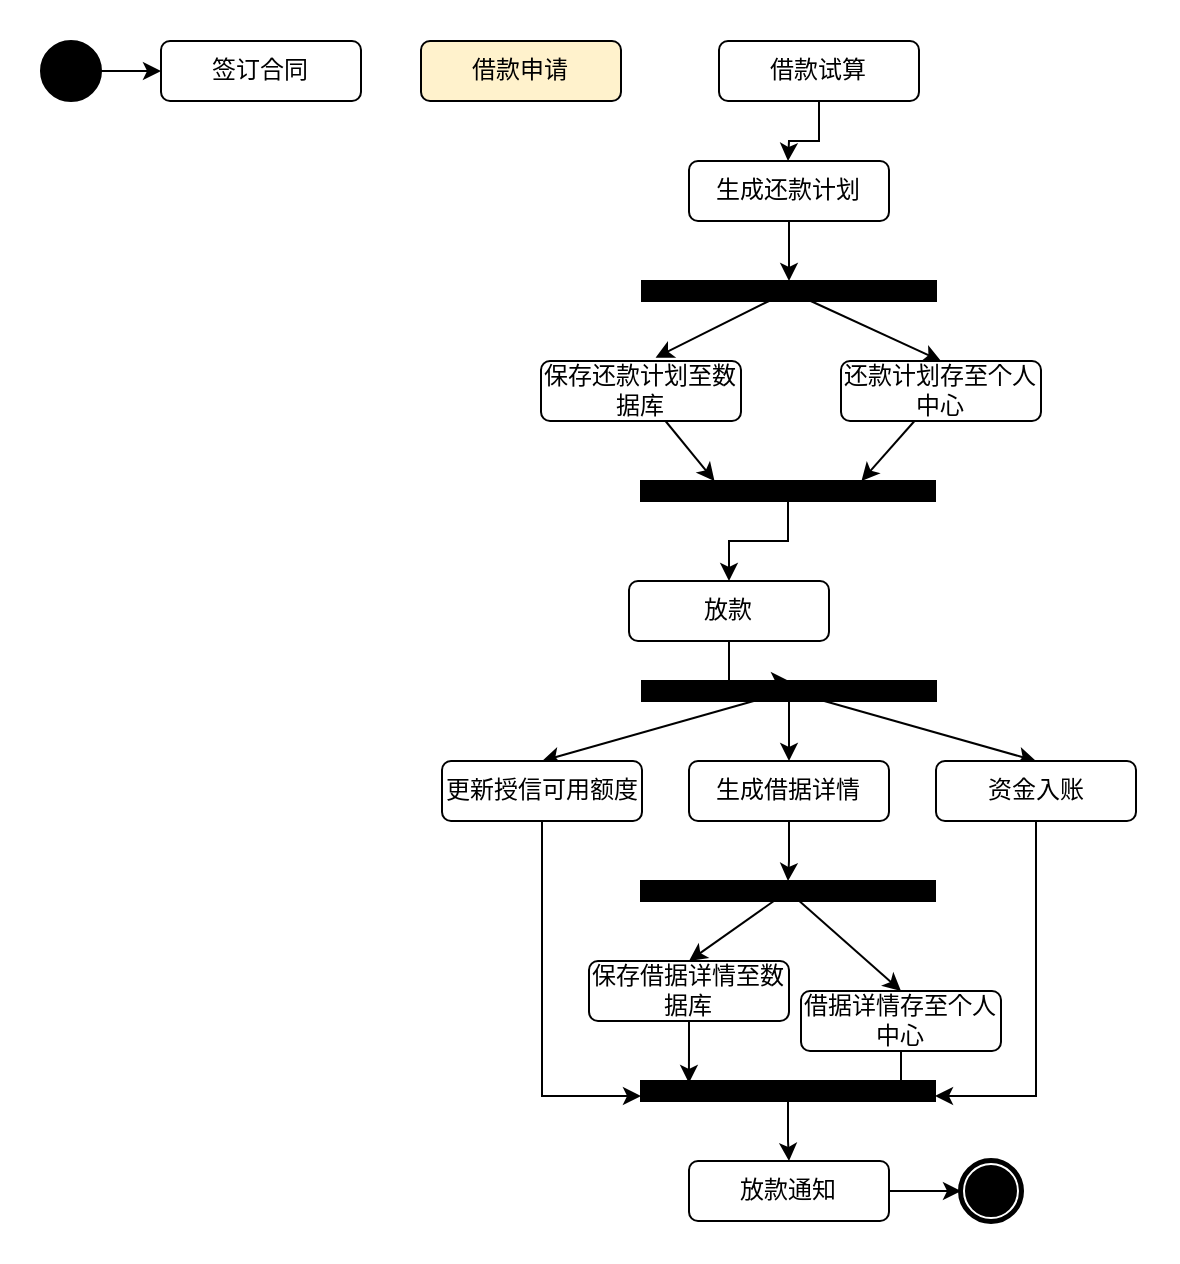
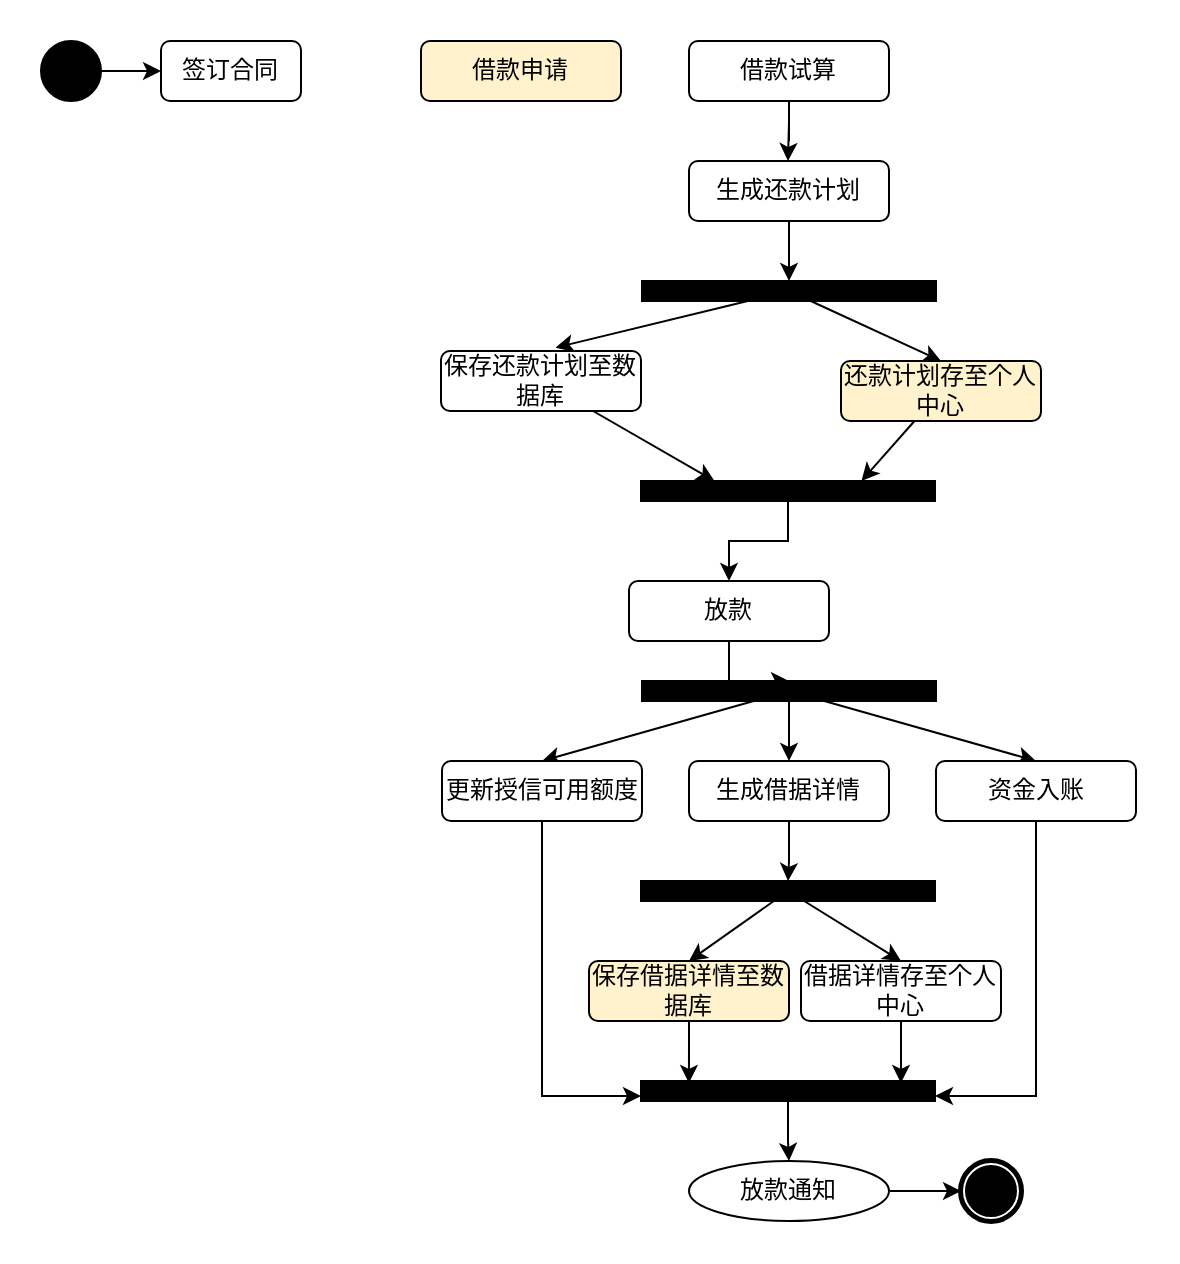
node "签订合同": size 200x60 -> 140x60
node "借款试算": moved (819, 71) -> (789, 71)
node "保存还款计划至数据库": moved (641, 391) -> (541, 381)
node "还款计划存至个人中心": fillcolor #ffffff -> #fff2cc
node "保存借据详情至数据库": fillcolor #ffffff -> #fff2cc
node "借据详情存至个人中心": moved (901, 1021) -> (901, 991)
node "放款通知": shape rounded rectangle -> ellipse
